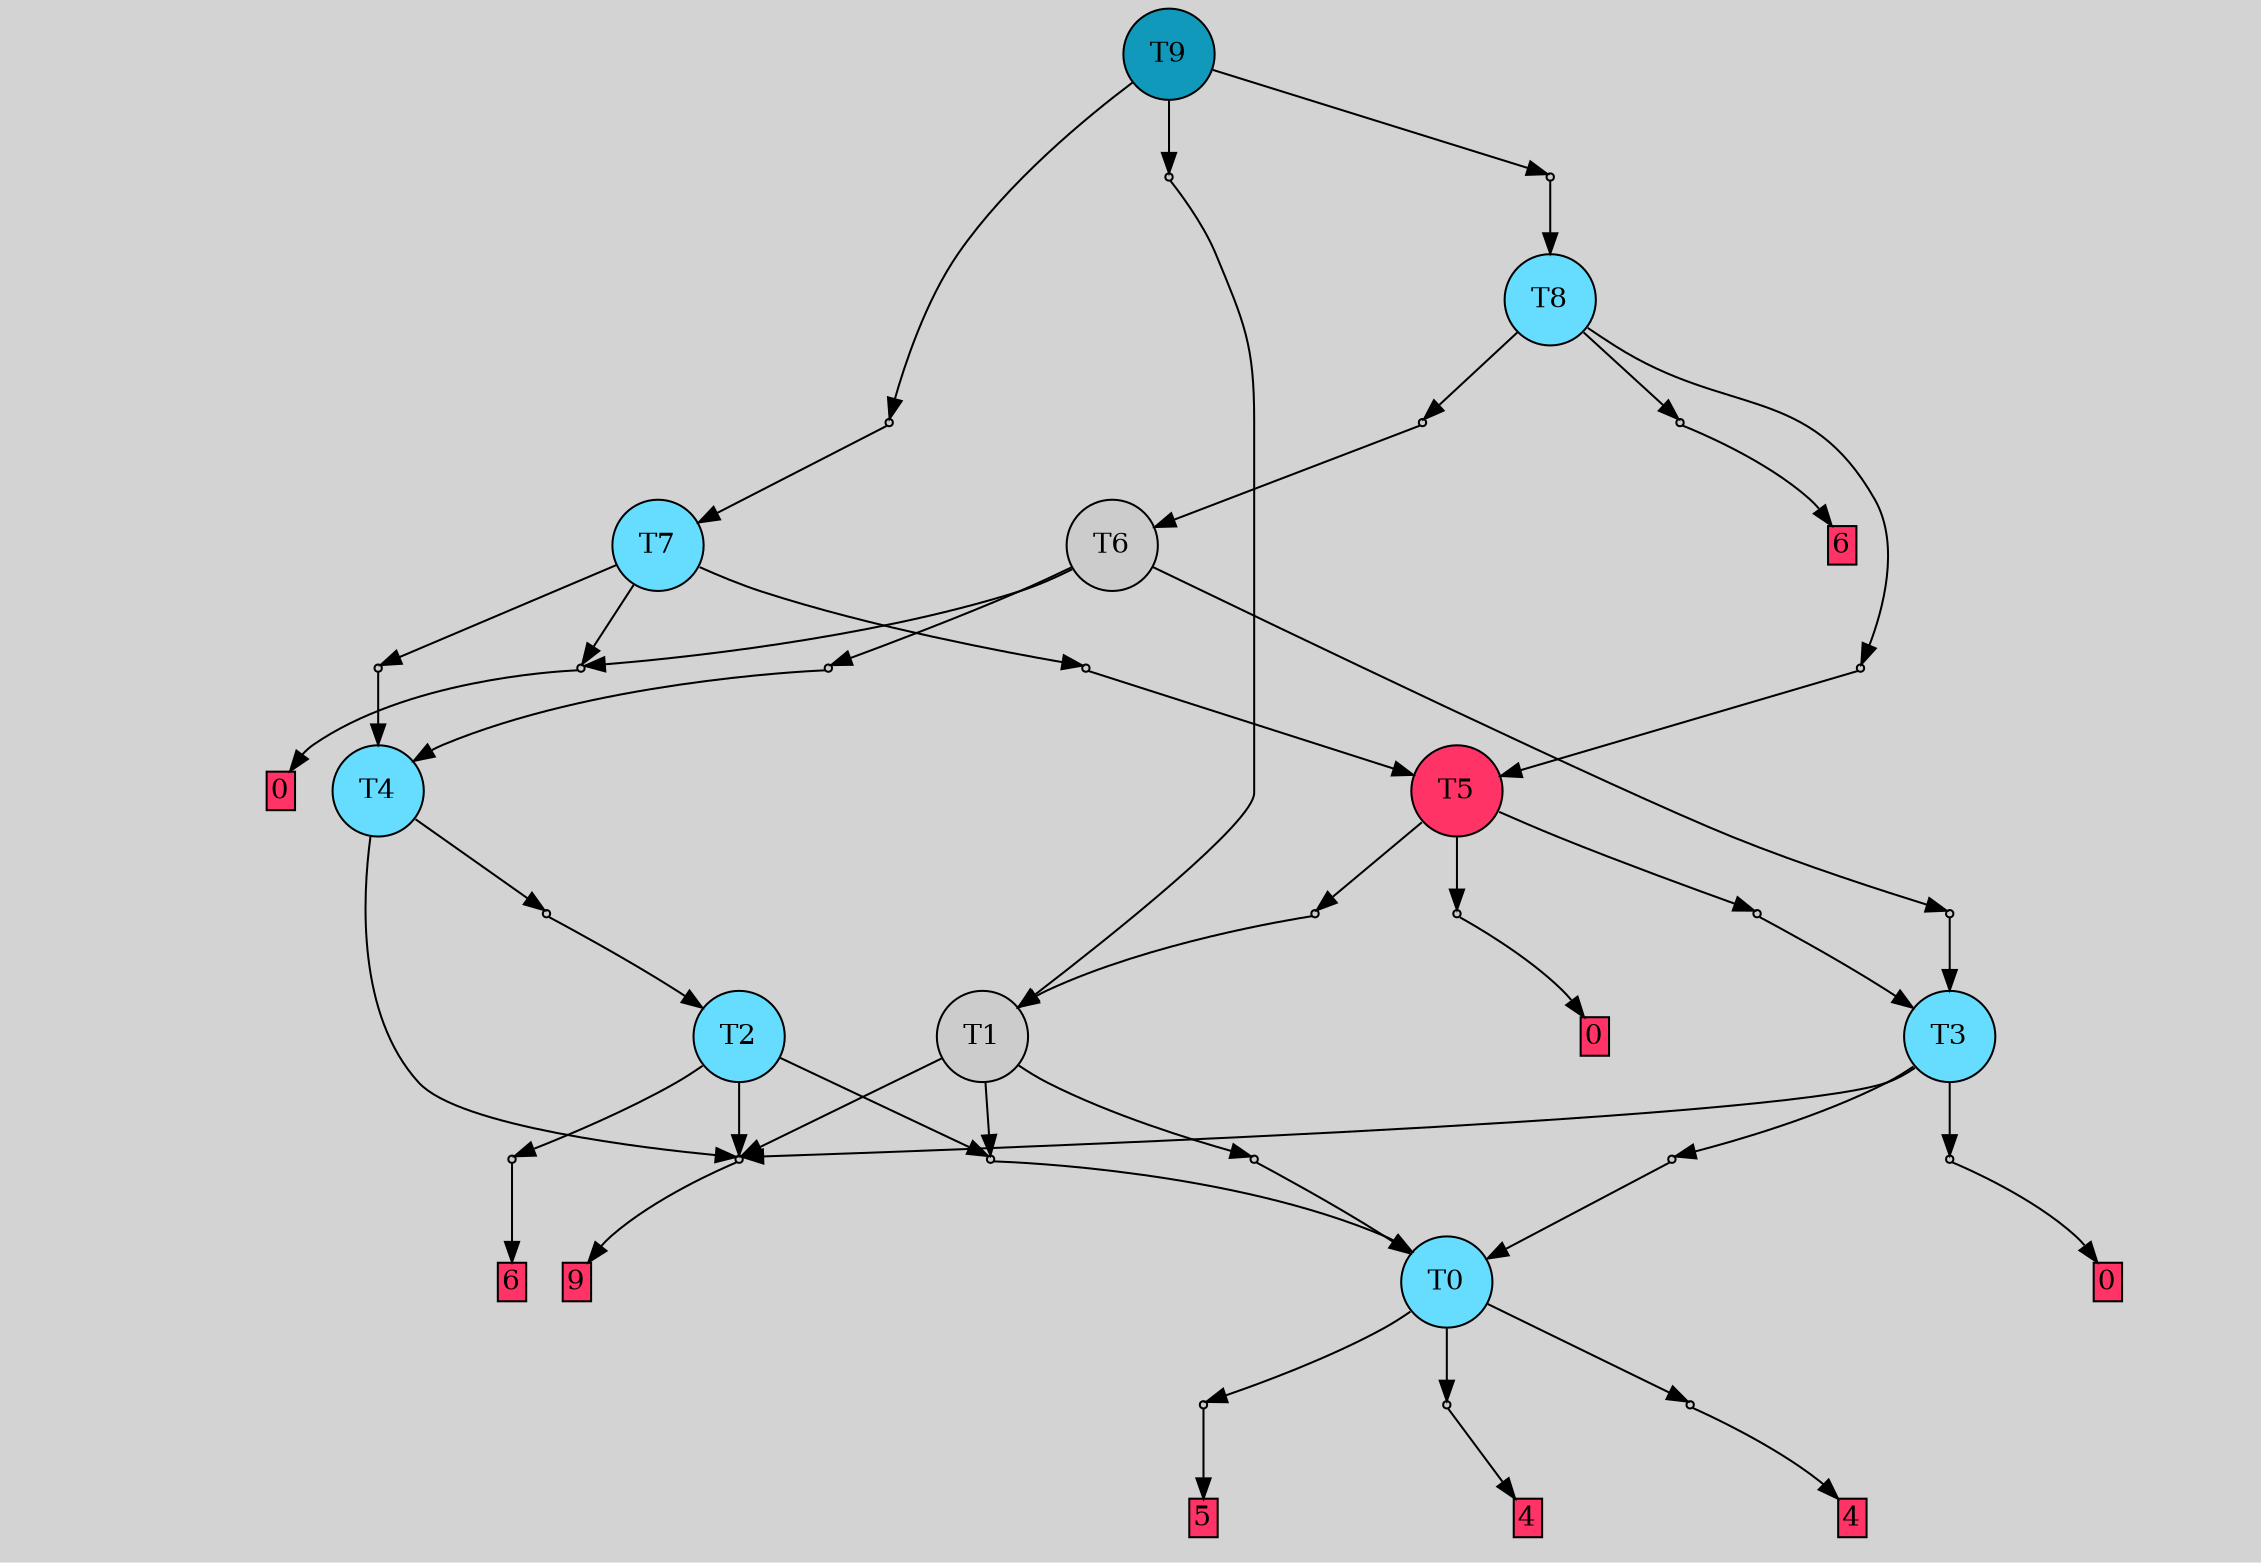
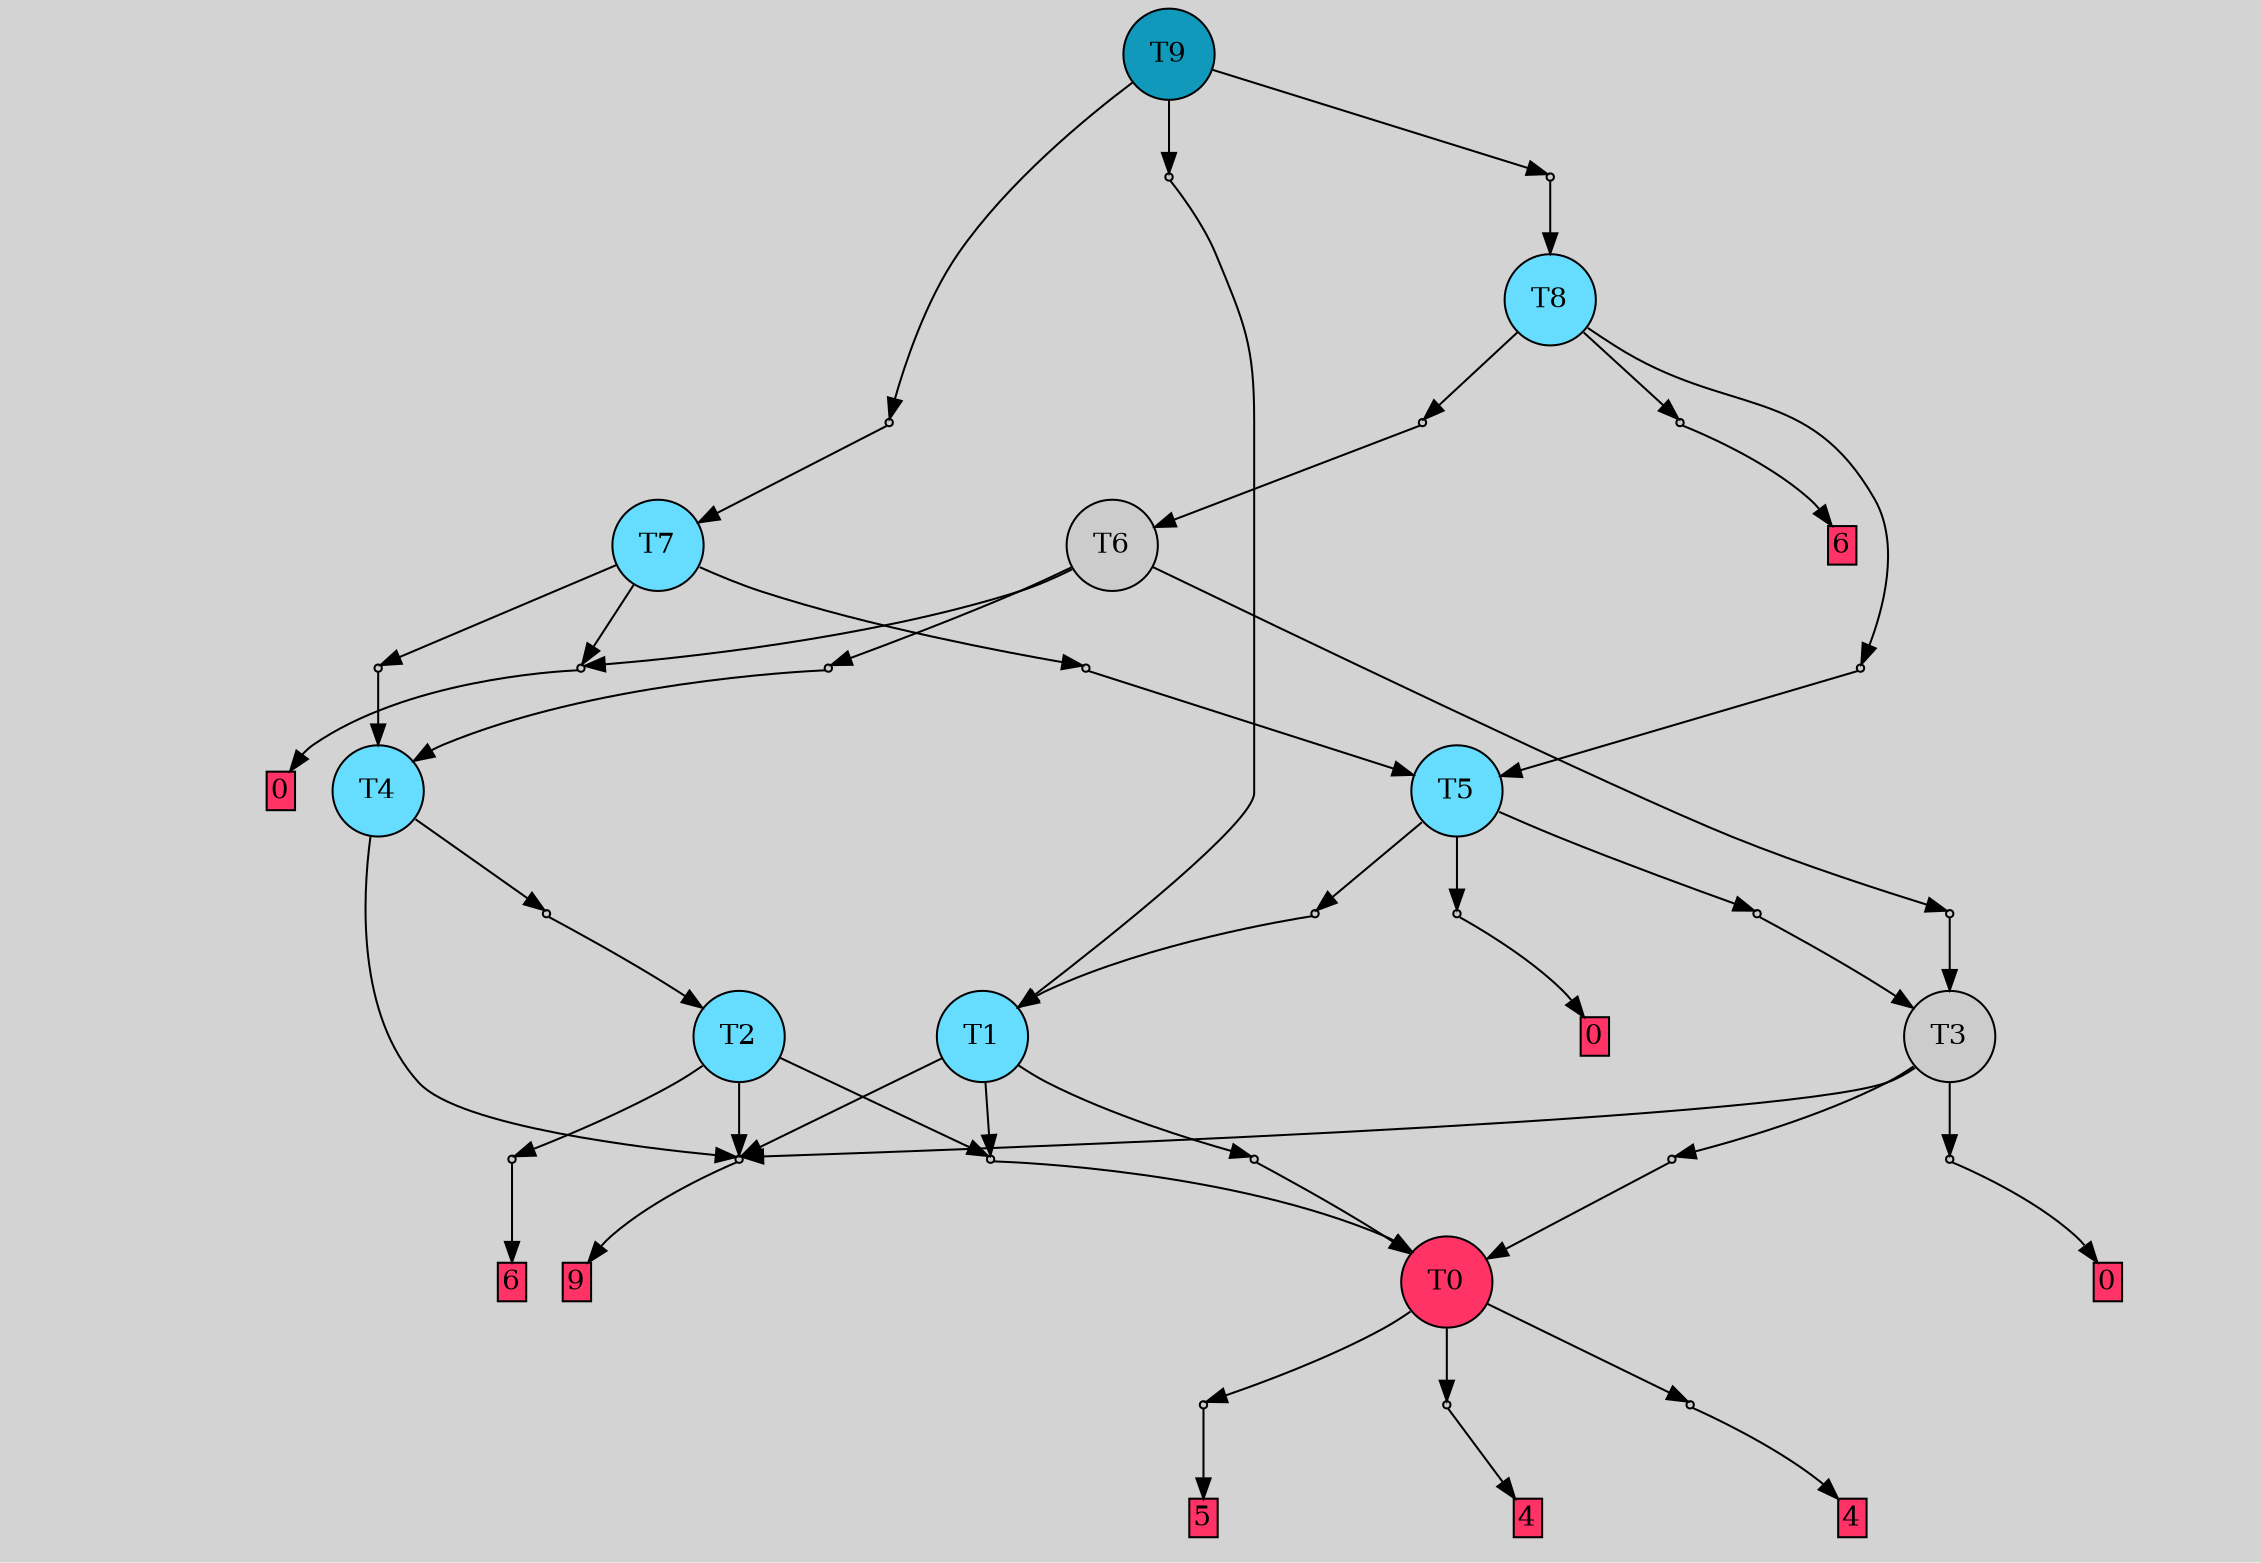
node "T5": fillcolor #ff3366 -> #66ddff
node "T1": fillcolor #cccccc -> #66ddff
node "T3": fillcolor #66ddff -> #cccccc
node "T0": fillcolor #66ddff -> #ff3366
